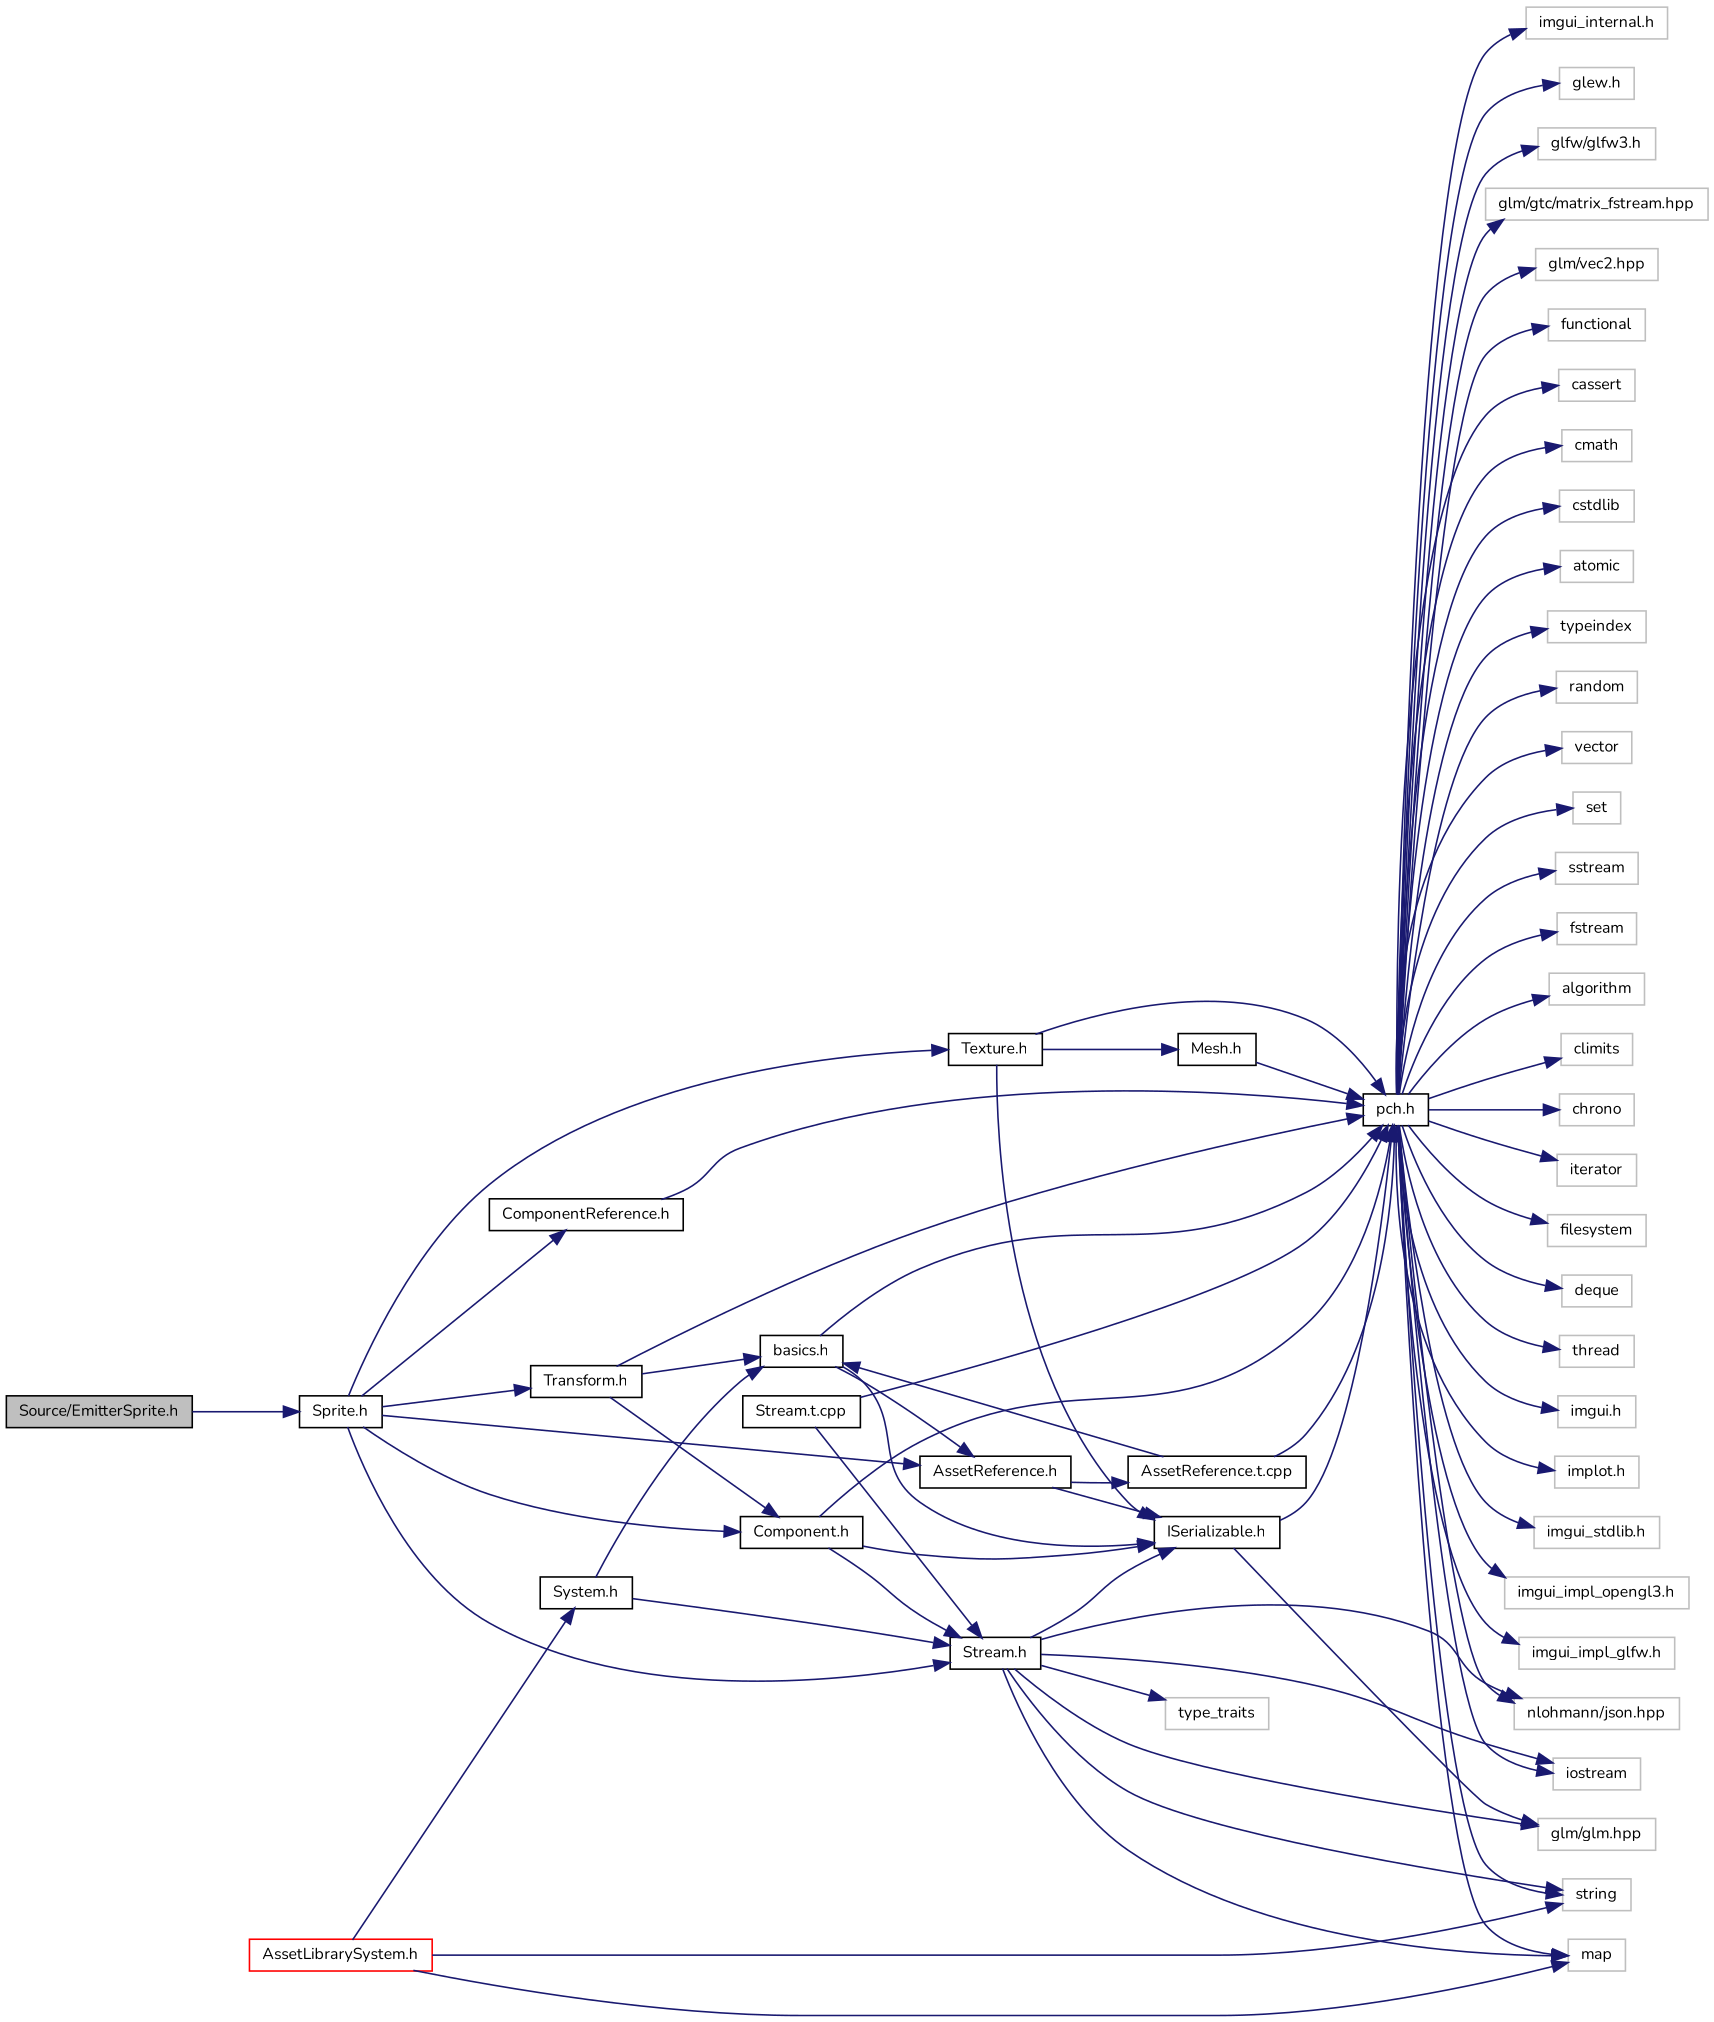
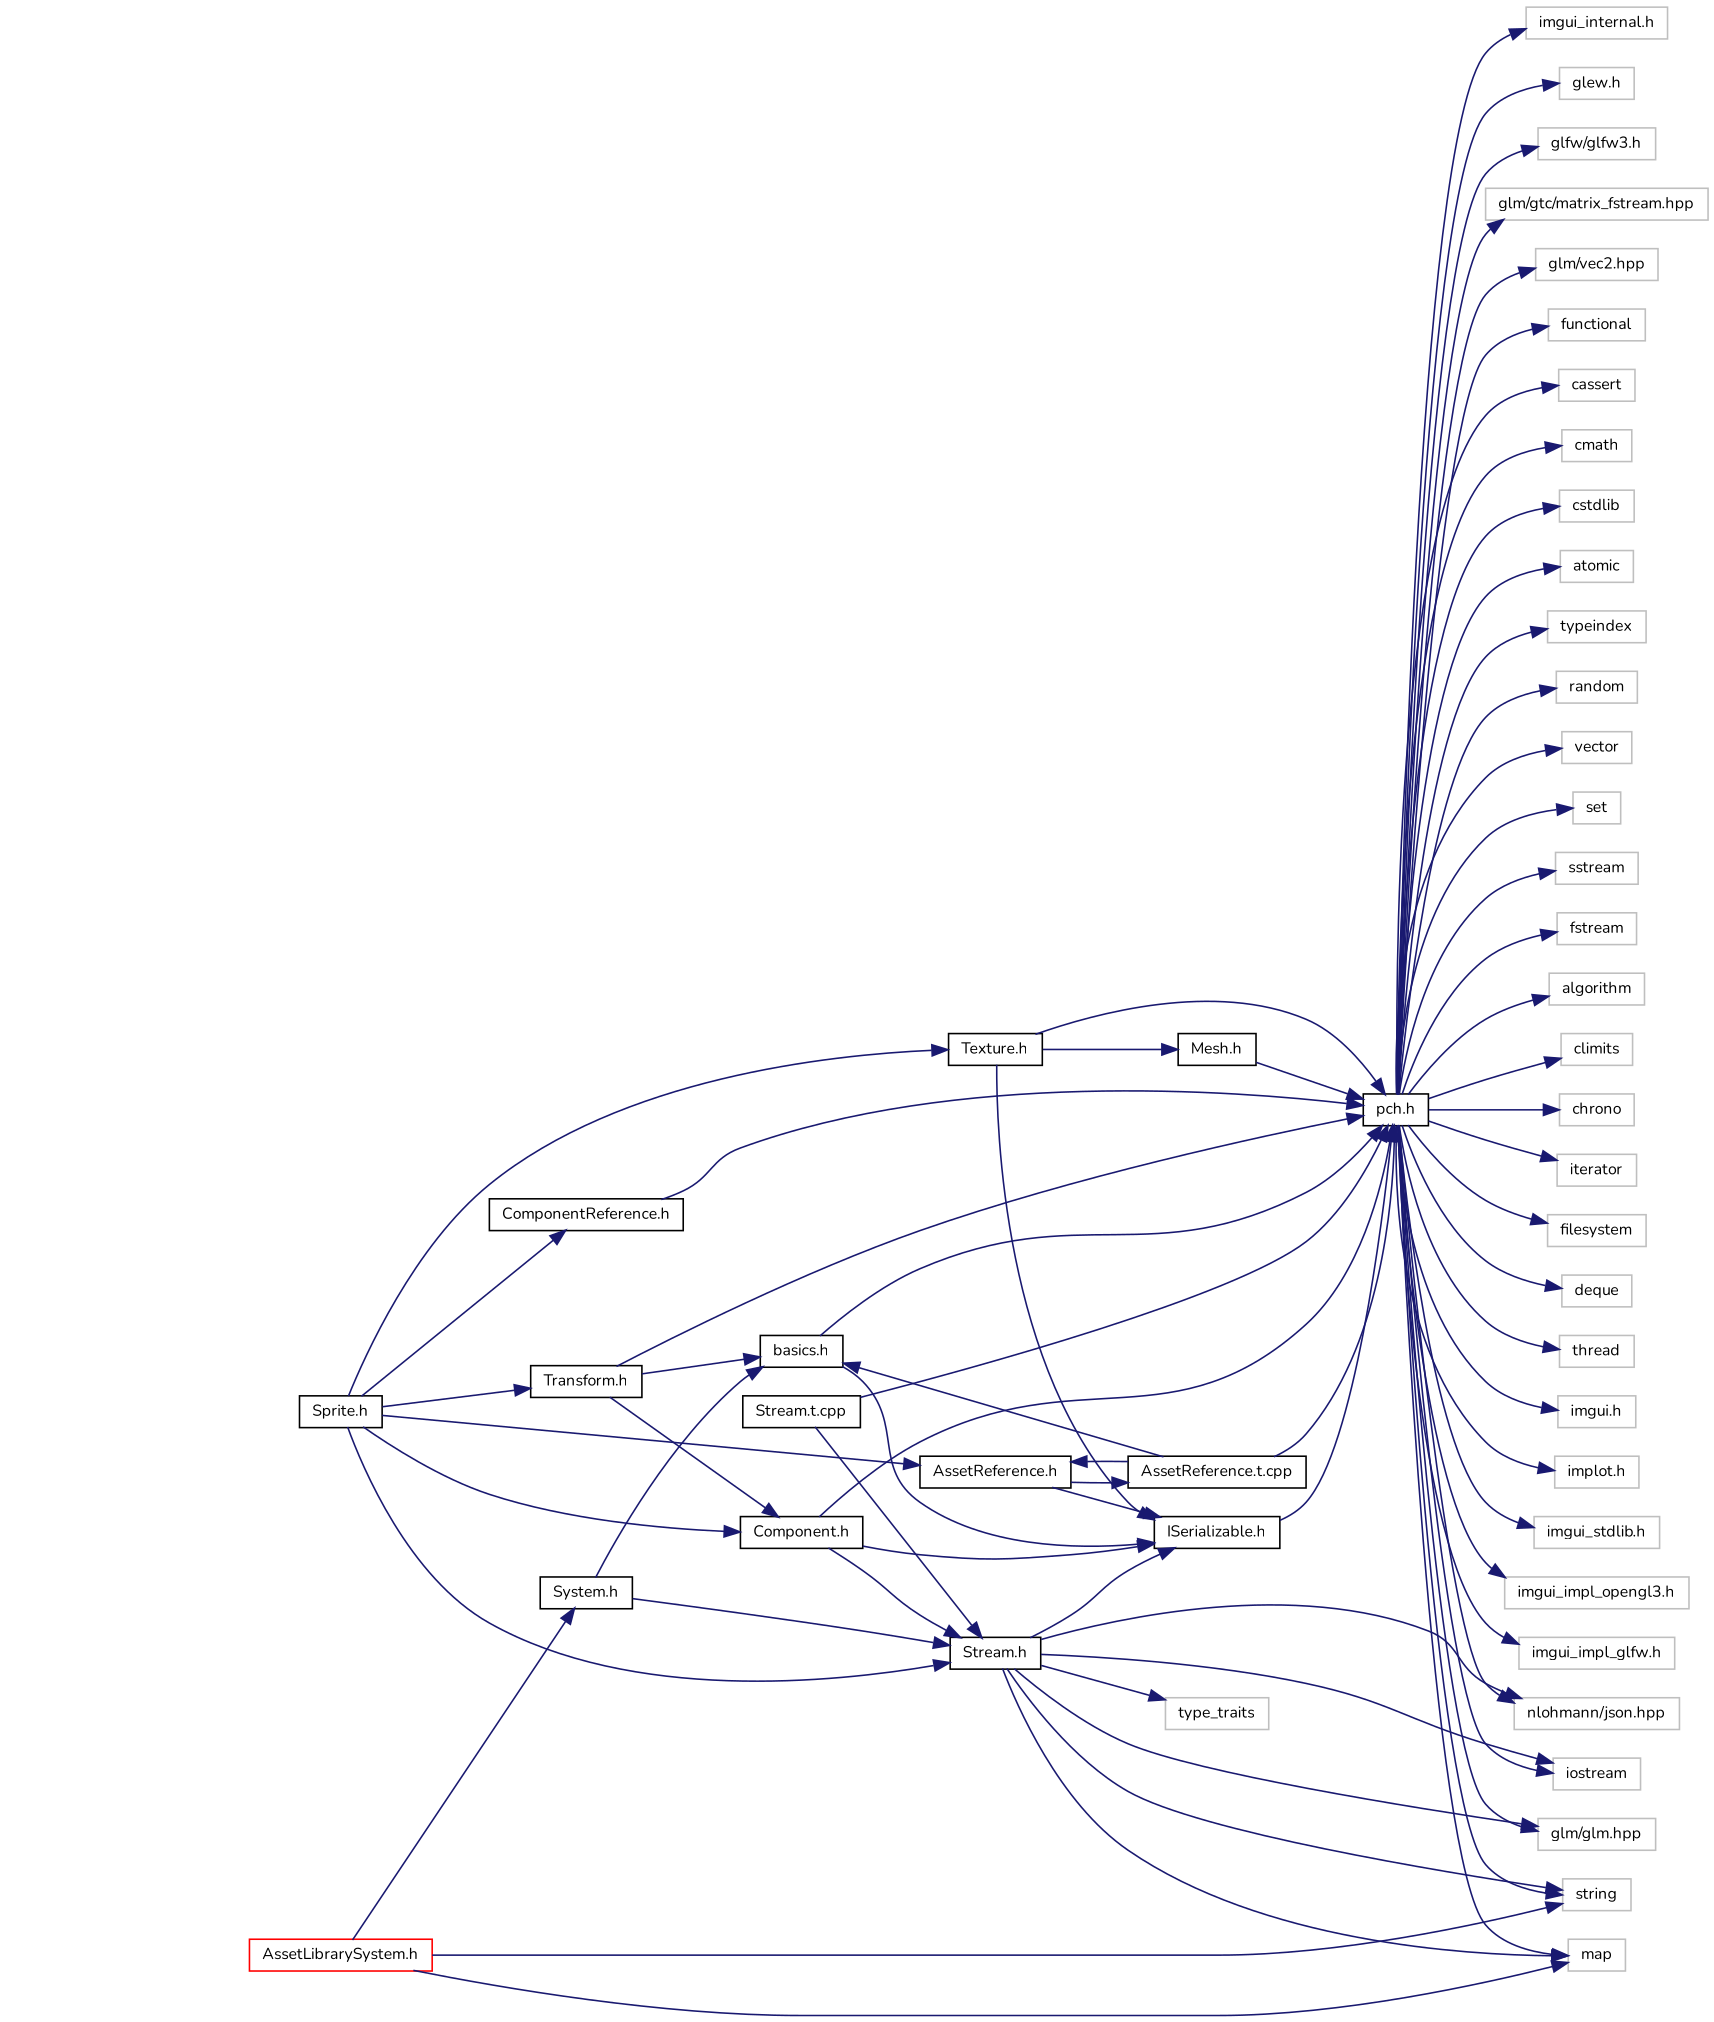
edge "basics.h" -> "AssetReference.h": now "AssetReference.t.cpp" -> "AssetReference.h"
node "Source/EmitterSprite.h": removed
edge "ISerializable.h" -> "glm/glm.hpp": now "pch.h" -> "glm/glm.hpp"
